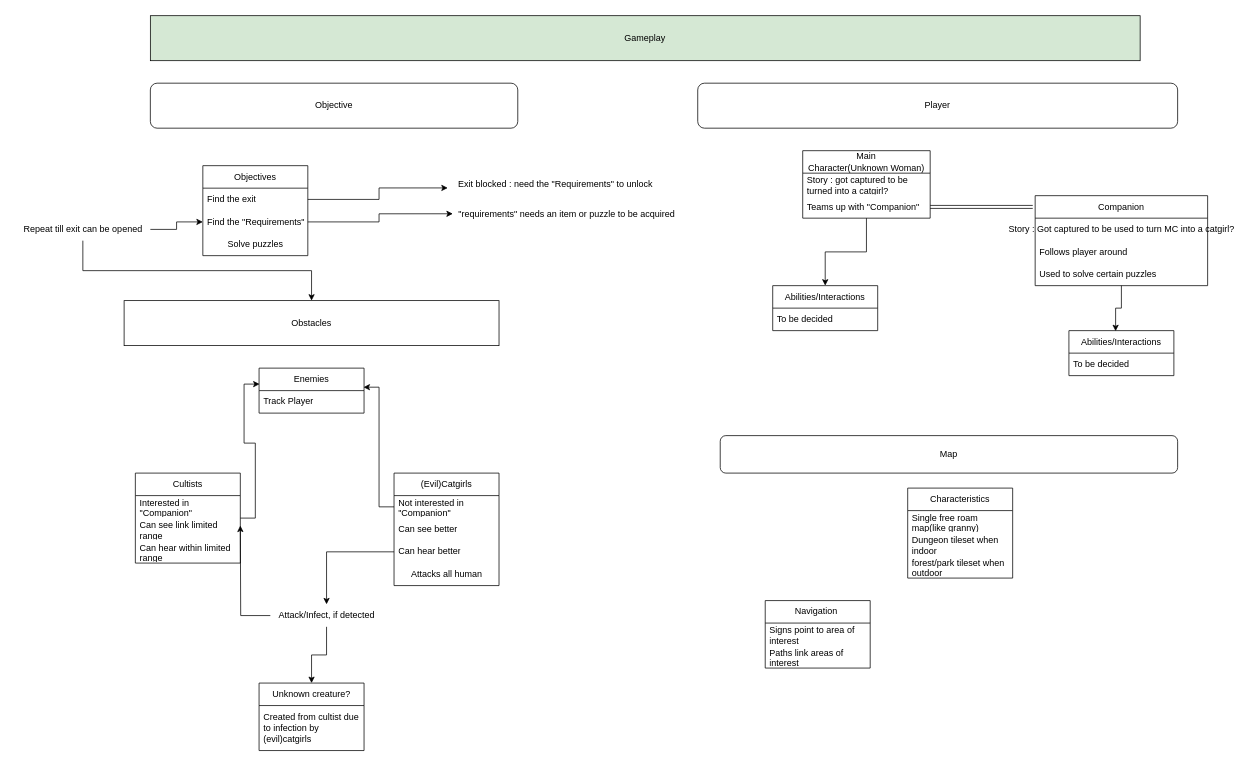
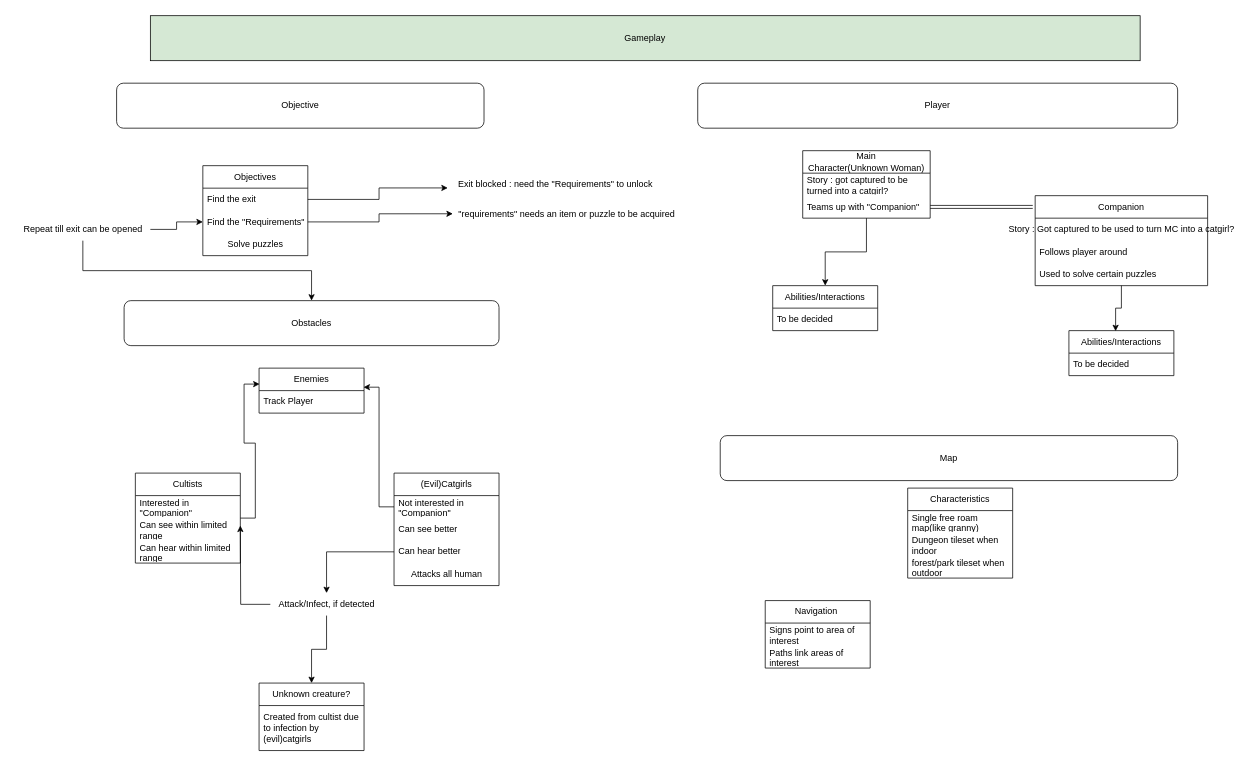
node "Objective": moved (334, 105) -> (300, 105)
node "Obstacles": shape rectangle -> rounded rectangle
node "Map": size 458x38 -> 458x45
node "Can see link limited range": label "Can see link limited range" -> "Can see within limited range"
node "Attack/Infect, if detected": moved (327, 615) -> (327, 604)
